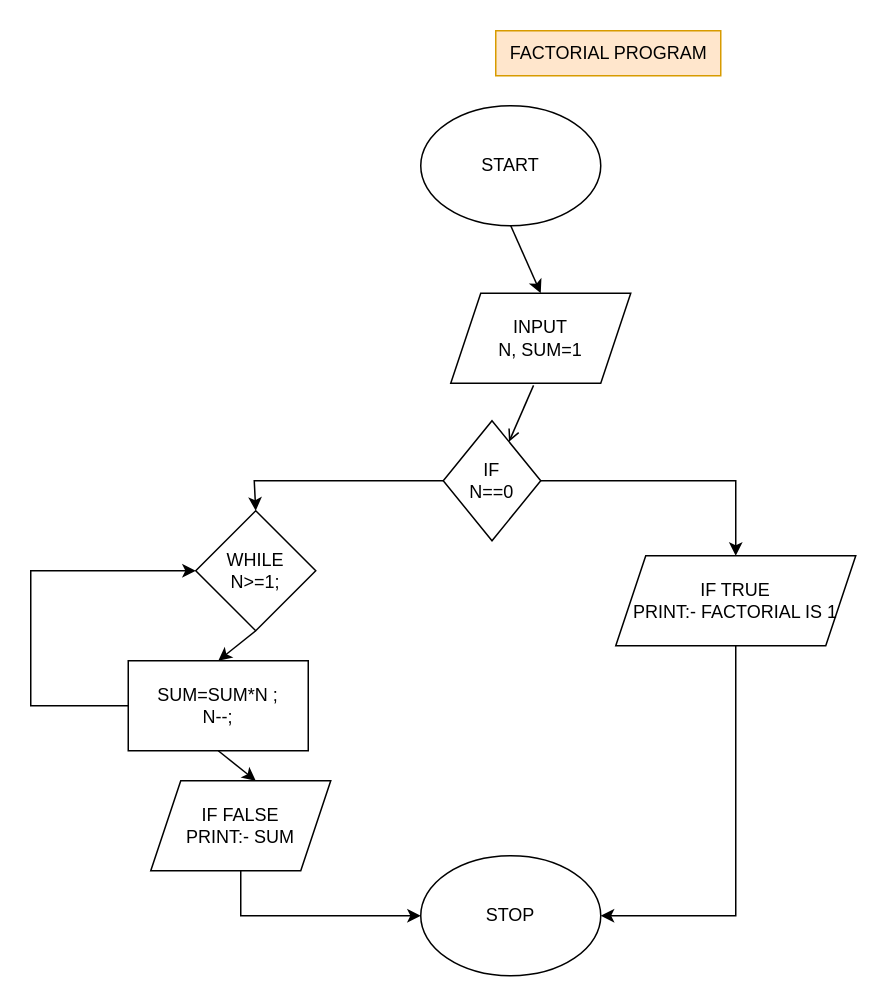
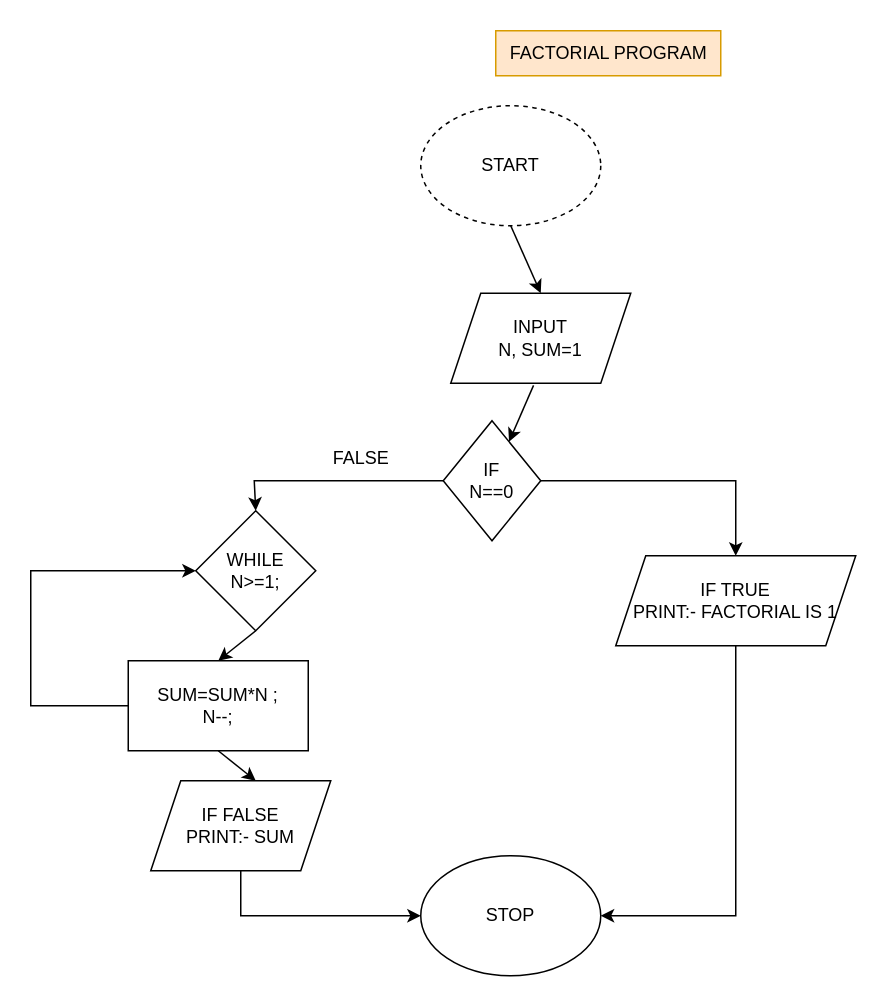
node "START": style solid -> dashed
edge "INPUT N, SUM=1" -> "IF N==0": arrowhead open -> classic
node "FALSE": added
